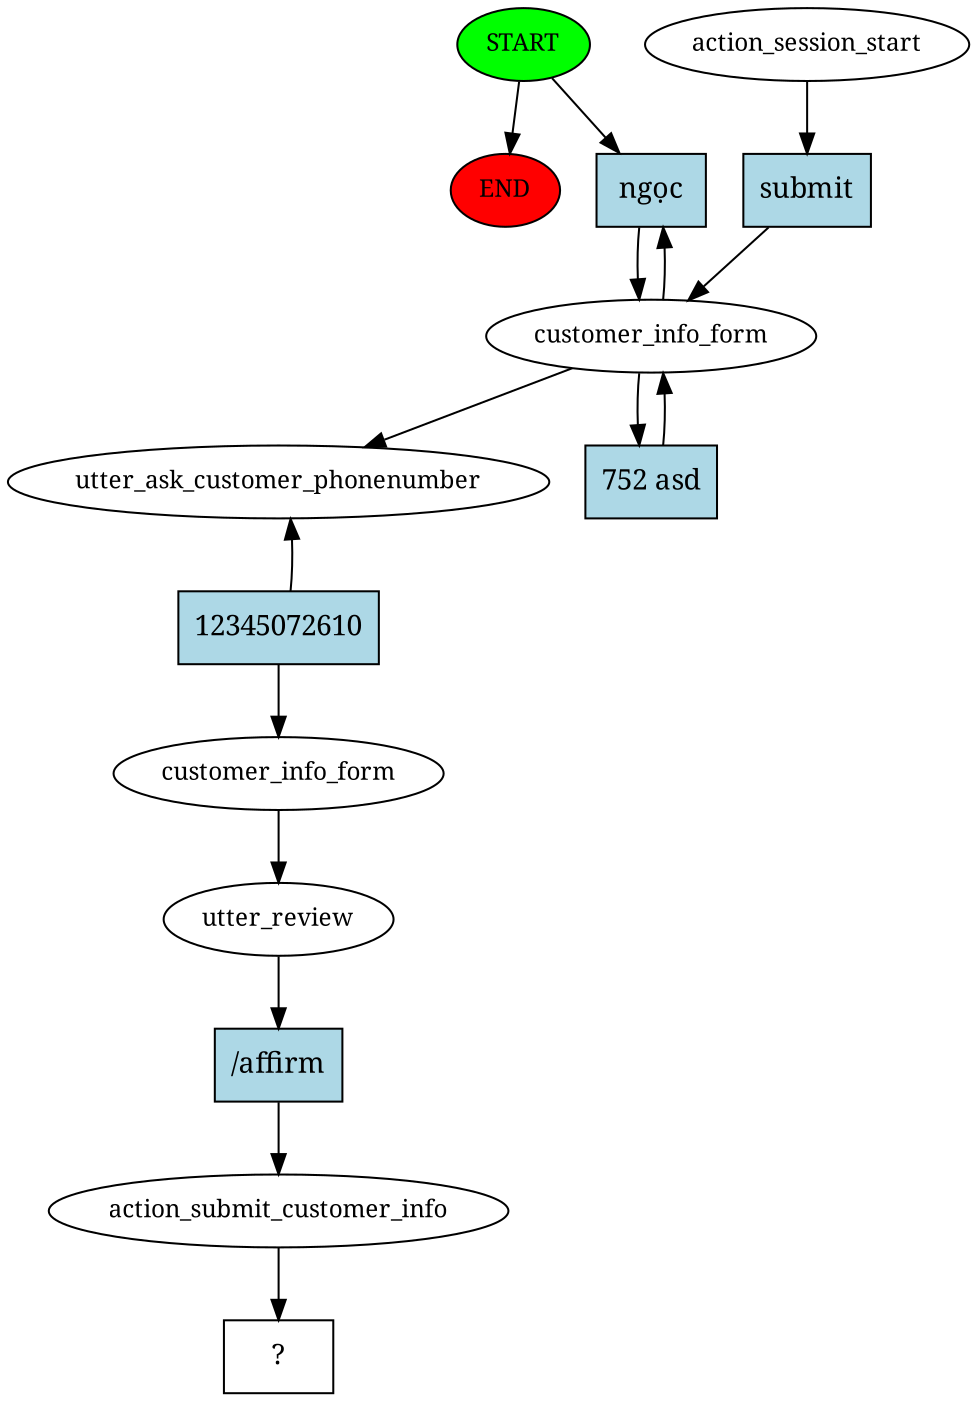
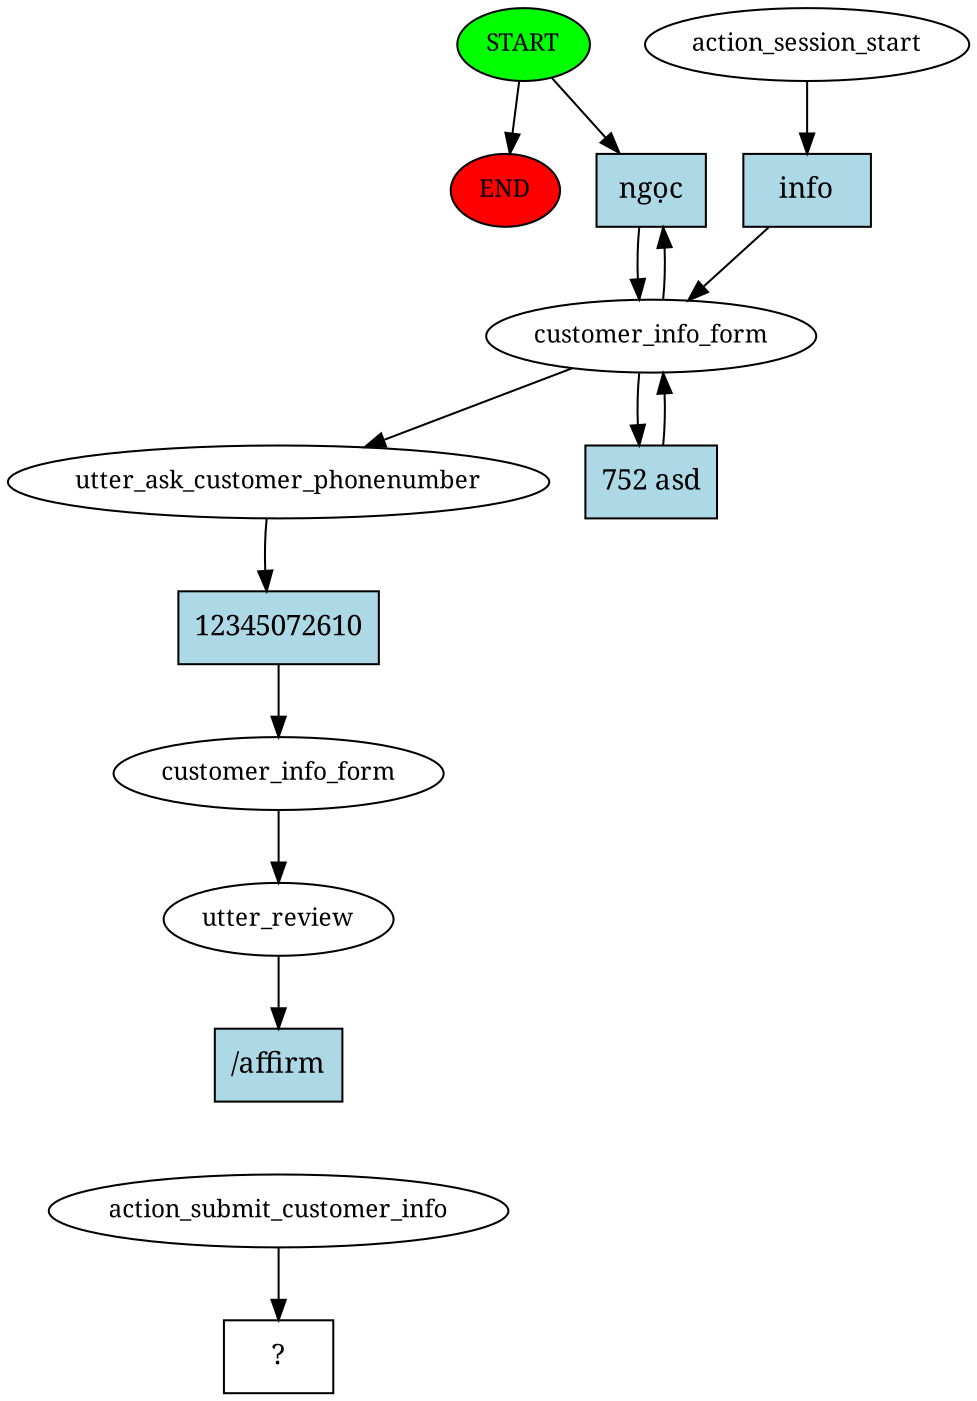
node "submit": label "submit" -> "info"
edge "12345072610" -> "utter_ask_customer_phonenumber": reversed
edge "/affirm" -> "action_submit_customer_info": removed
